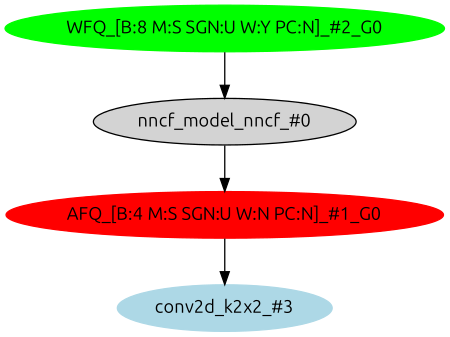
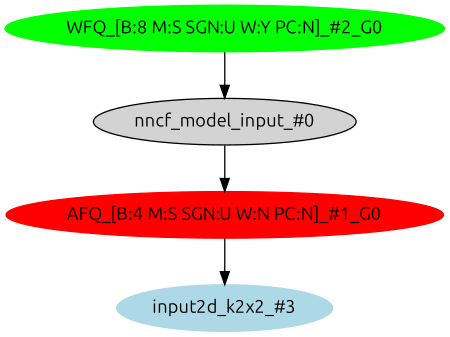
node "nncf_model_nncf_#0": label "nncf_model_nncf_#0" -> "nncf_model_input_#0"
node "conv2d_k2x2_#3": label "conv2d_k2x2_#3" -> "input2d_k2x2_#3"
